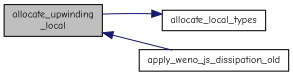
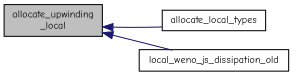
edge "allocate_upwinding _local" -> "allocate_local_types": reversed
node "apply_weno_js_dissipation_old": label "apply_weno_js_dissipation_old" -> "local_weno_js_dissipation_old"
